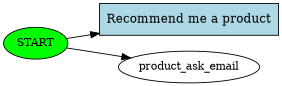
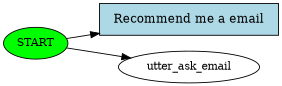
node "Recommend me a product": label "Recommend me a product" -> "Recommend me a email"
node "product_ask_email": label "product_ask_email" -> "utter_ask_email"
